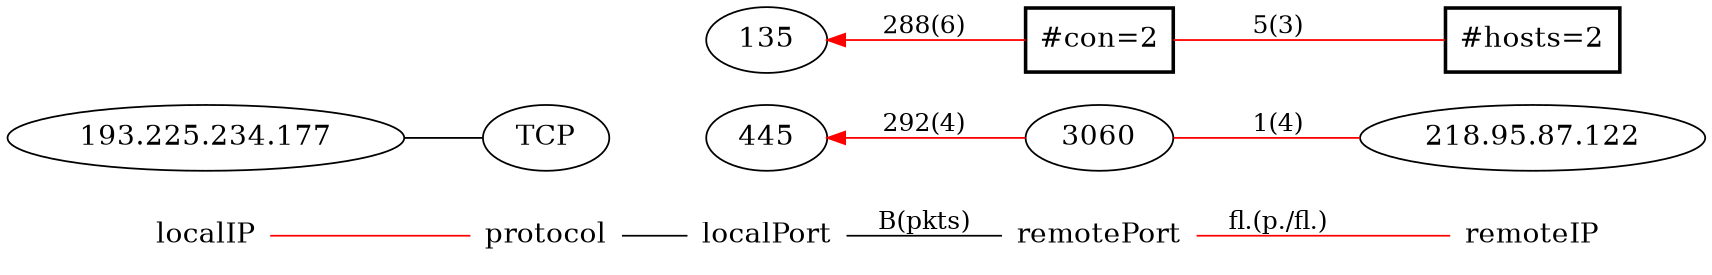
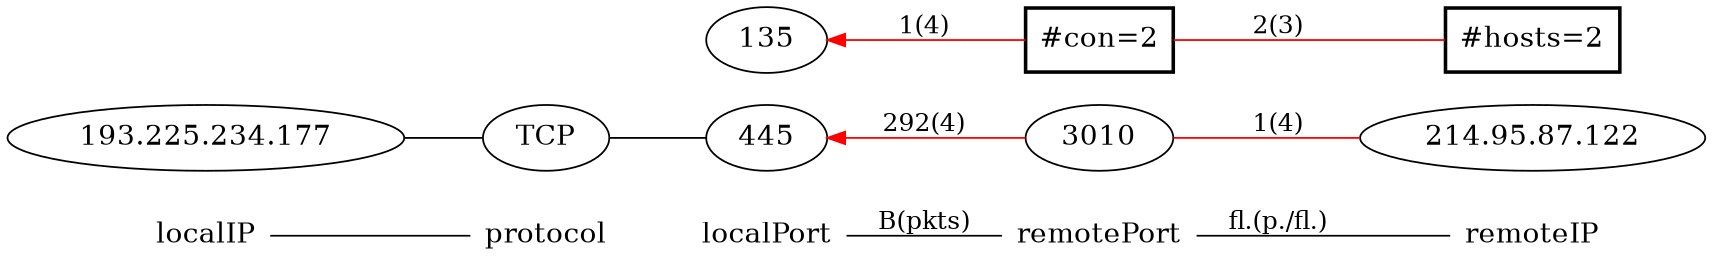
edge "135" -- "#con=2": label "288(6)" -> "1(4)"
edge "#con=2" -- "#hosts=2": label "5(3)" -> "2(3)"
edge "TCP" -- "445": added
node "3060": label "3060" -> "3010"
node "218.95.87.122": label "218.95.87.122" -> "214.95.87.122"
edge "localIP" -- "protocol": color red -> black
edge "protocol" -- "localPort": removed
edge "remotePort" -- "remoteIP": color red -> black
